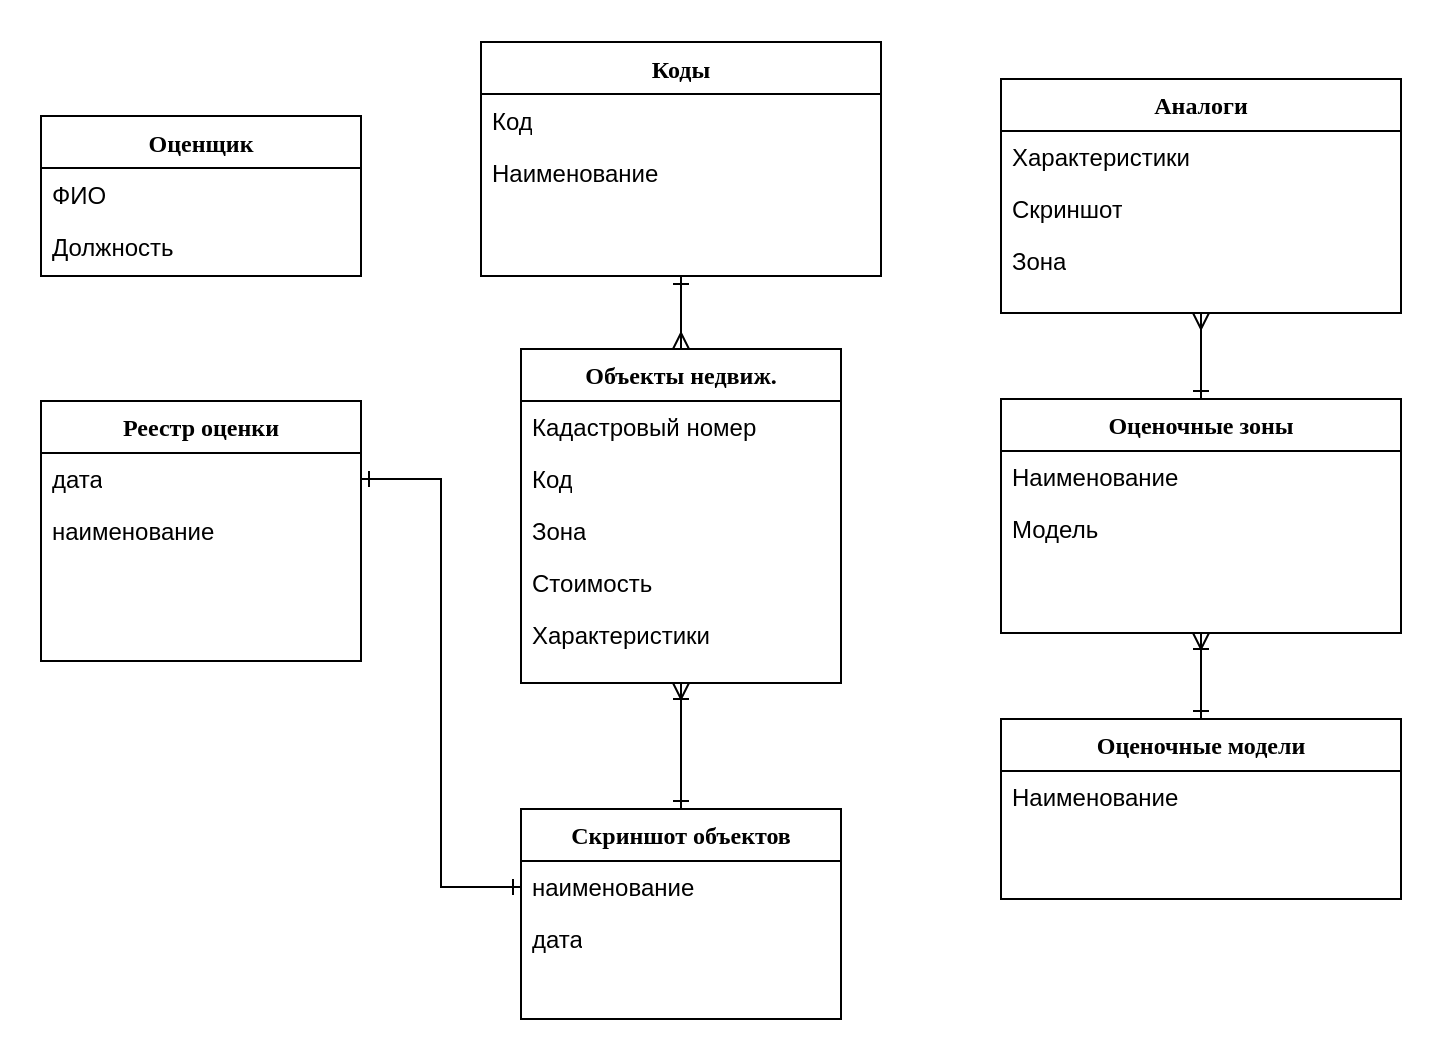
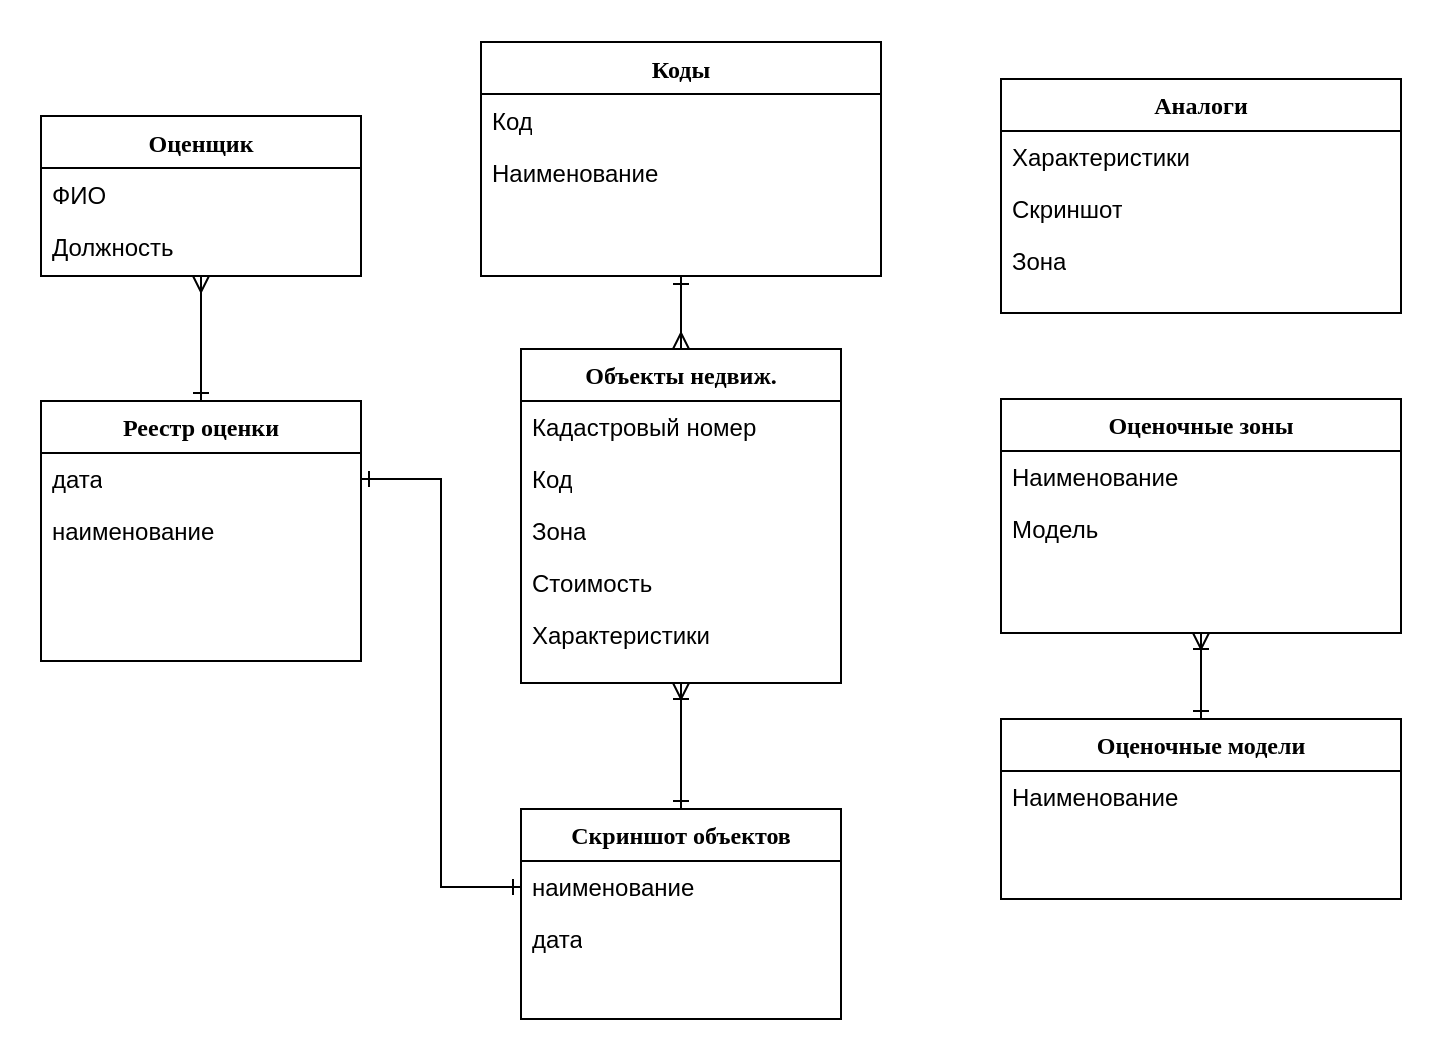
edge "Оценщик" -- "Реестр оценки": added
edge "Аналоги" -- "Оценочные зоны": removed
